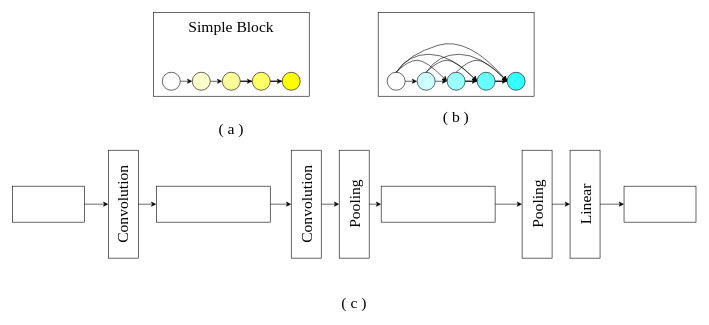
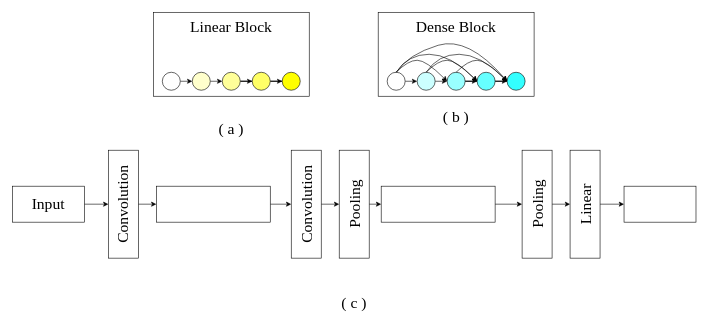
node "Simple Block": label "Simple Block" -> "Linear Block"
node "Dense Block": added
node "Input": added
